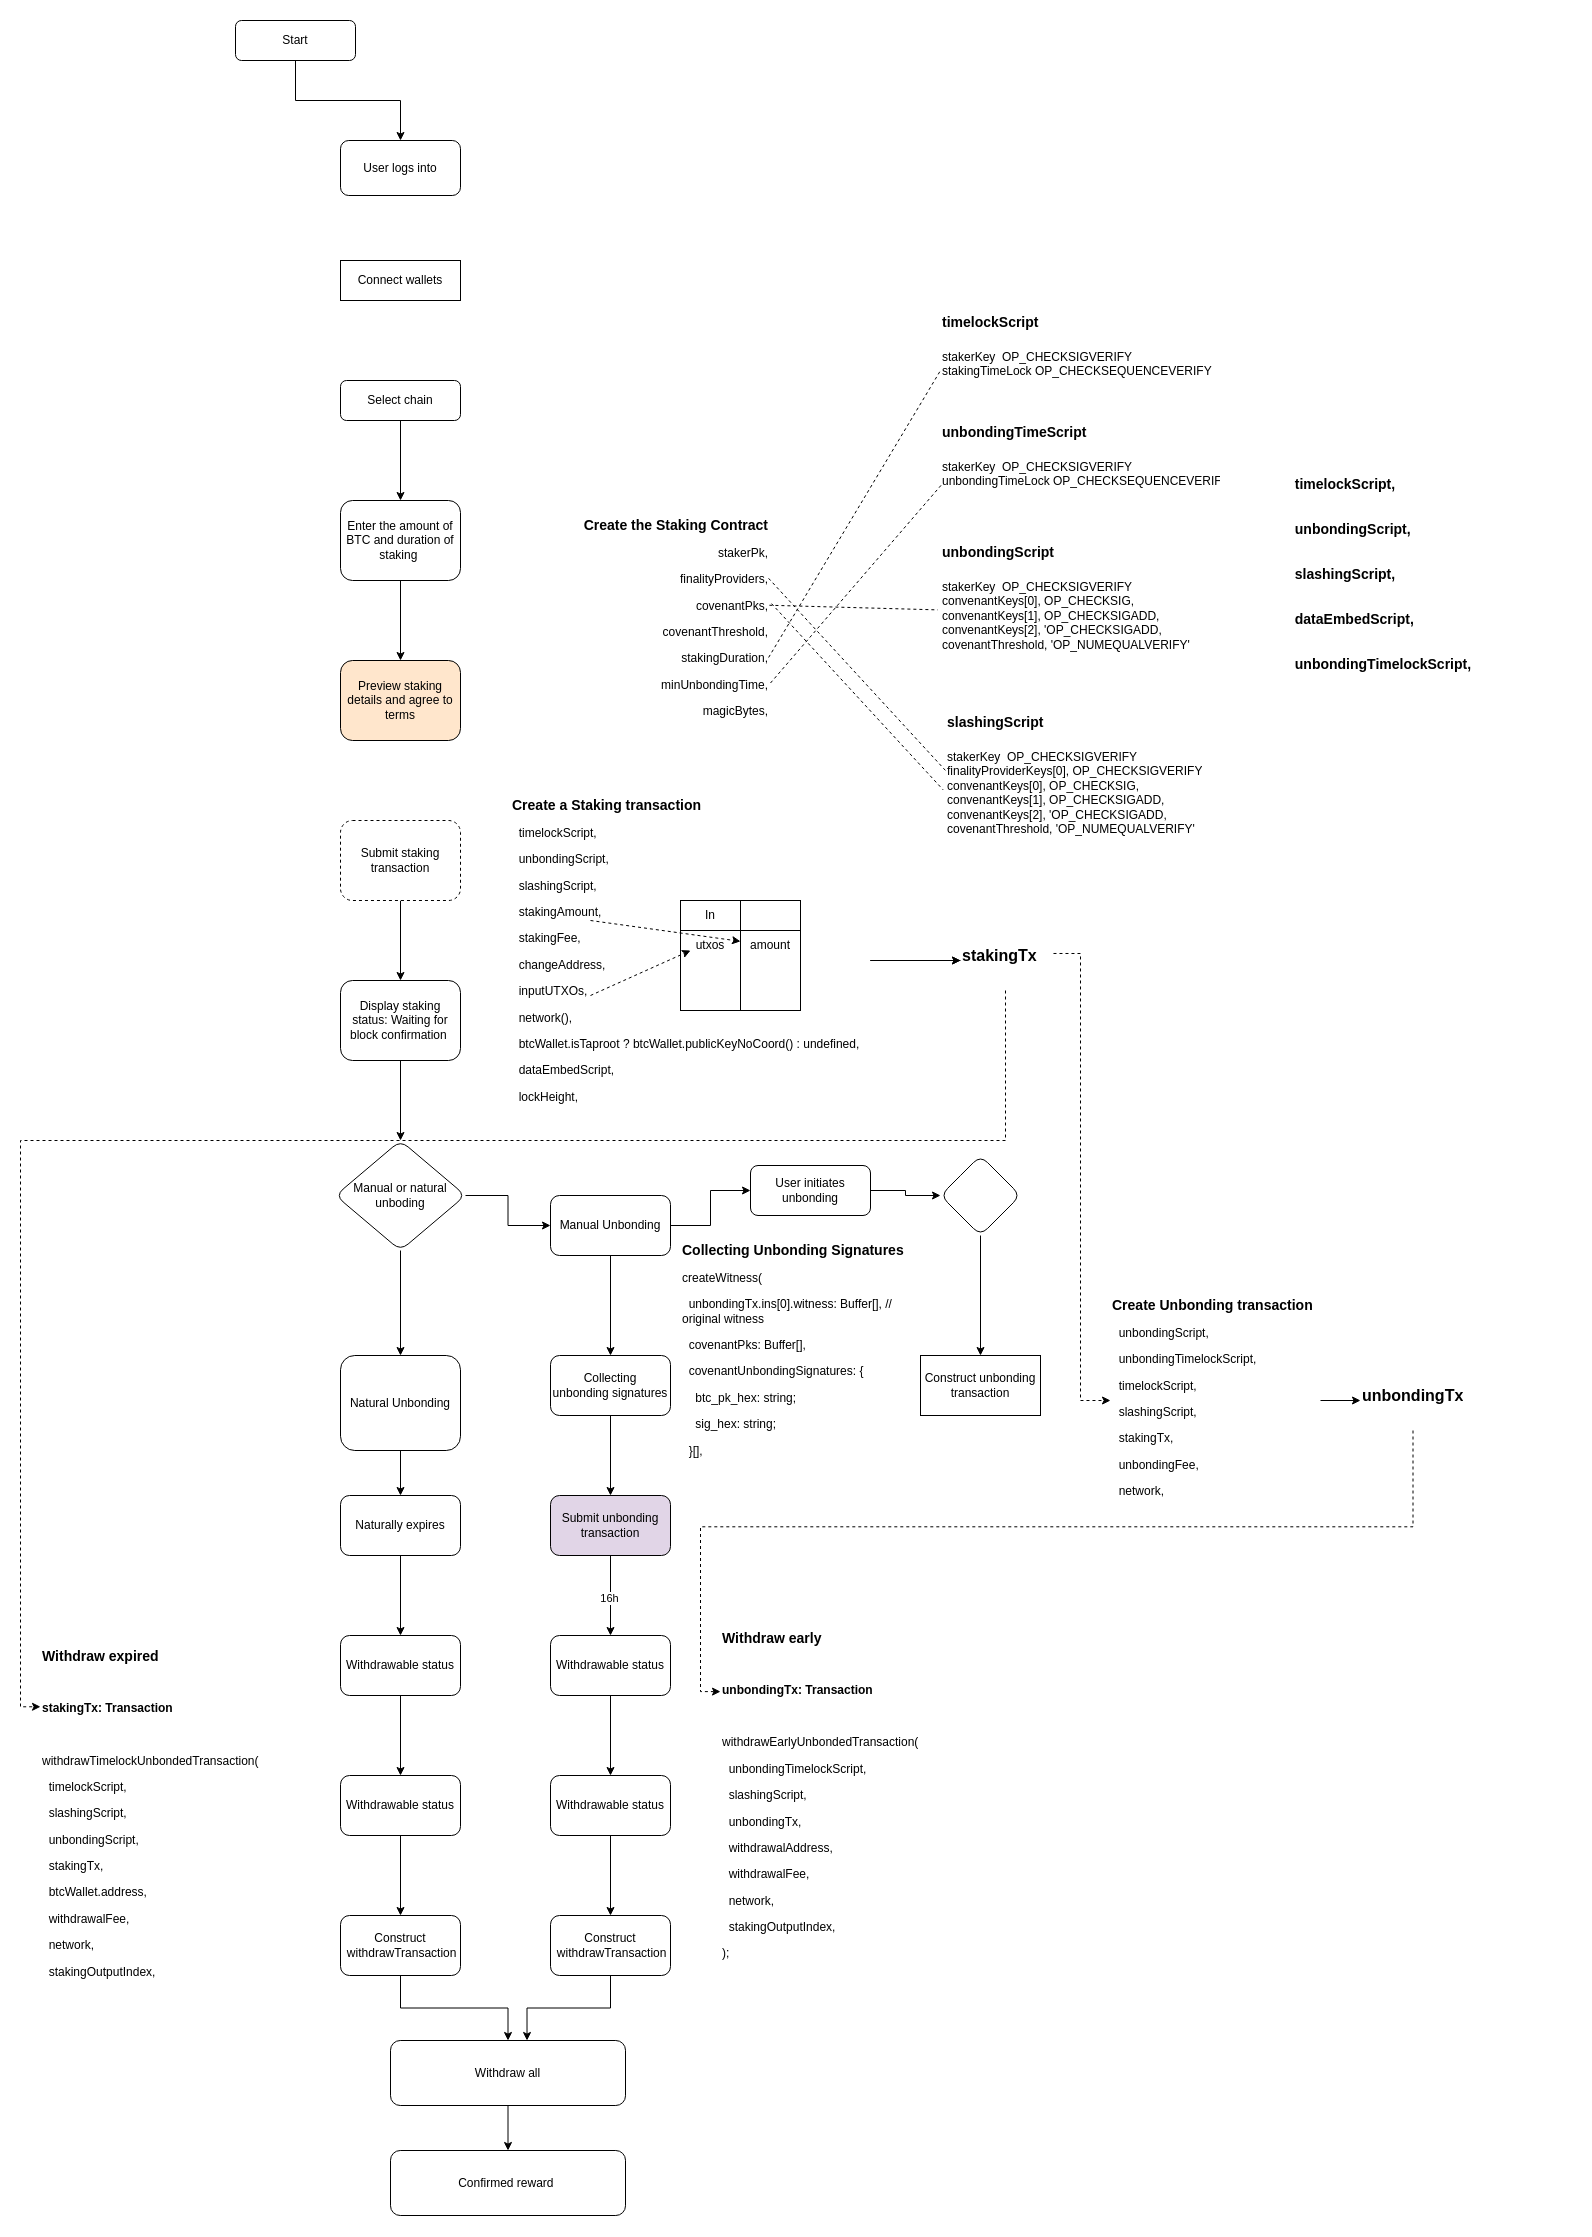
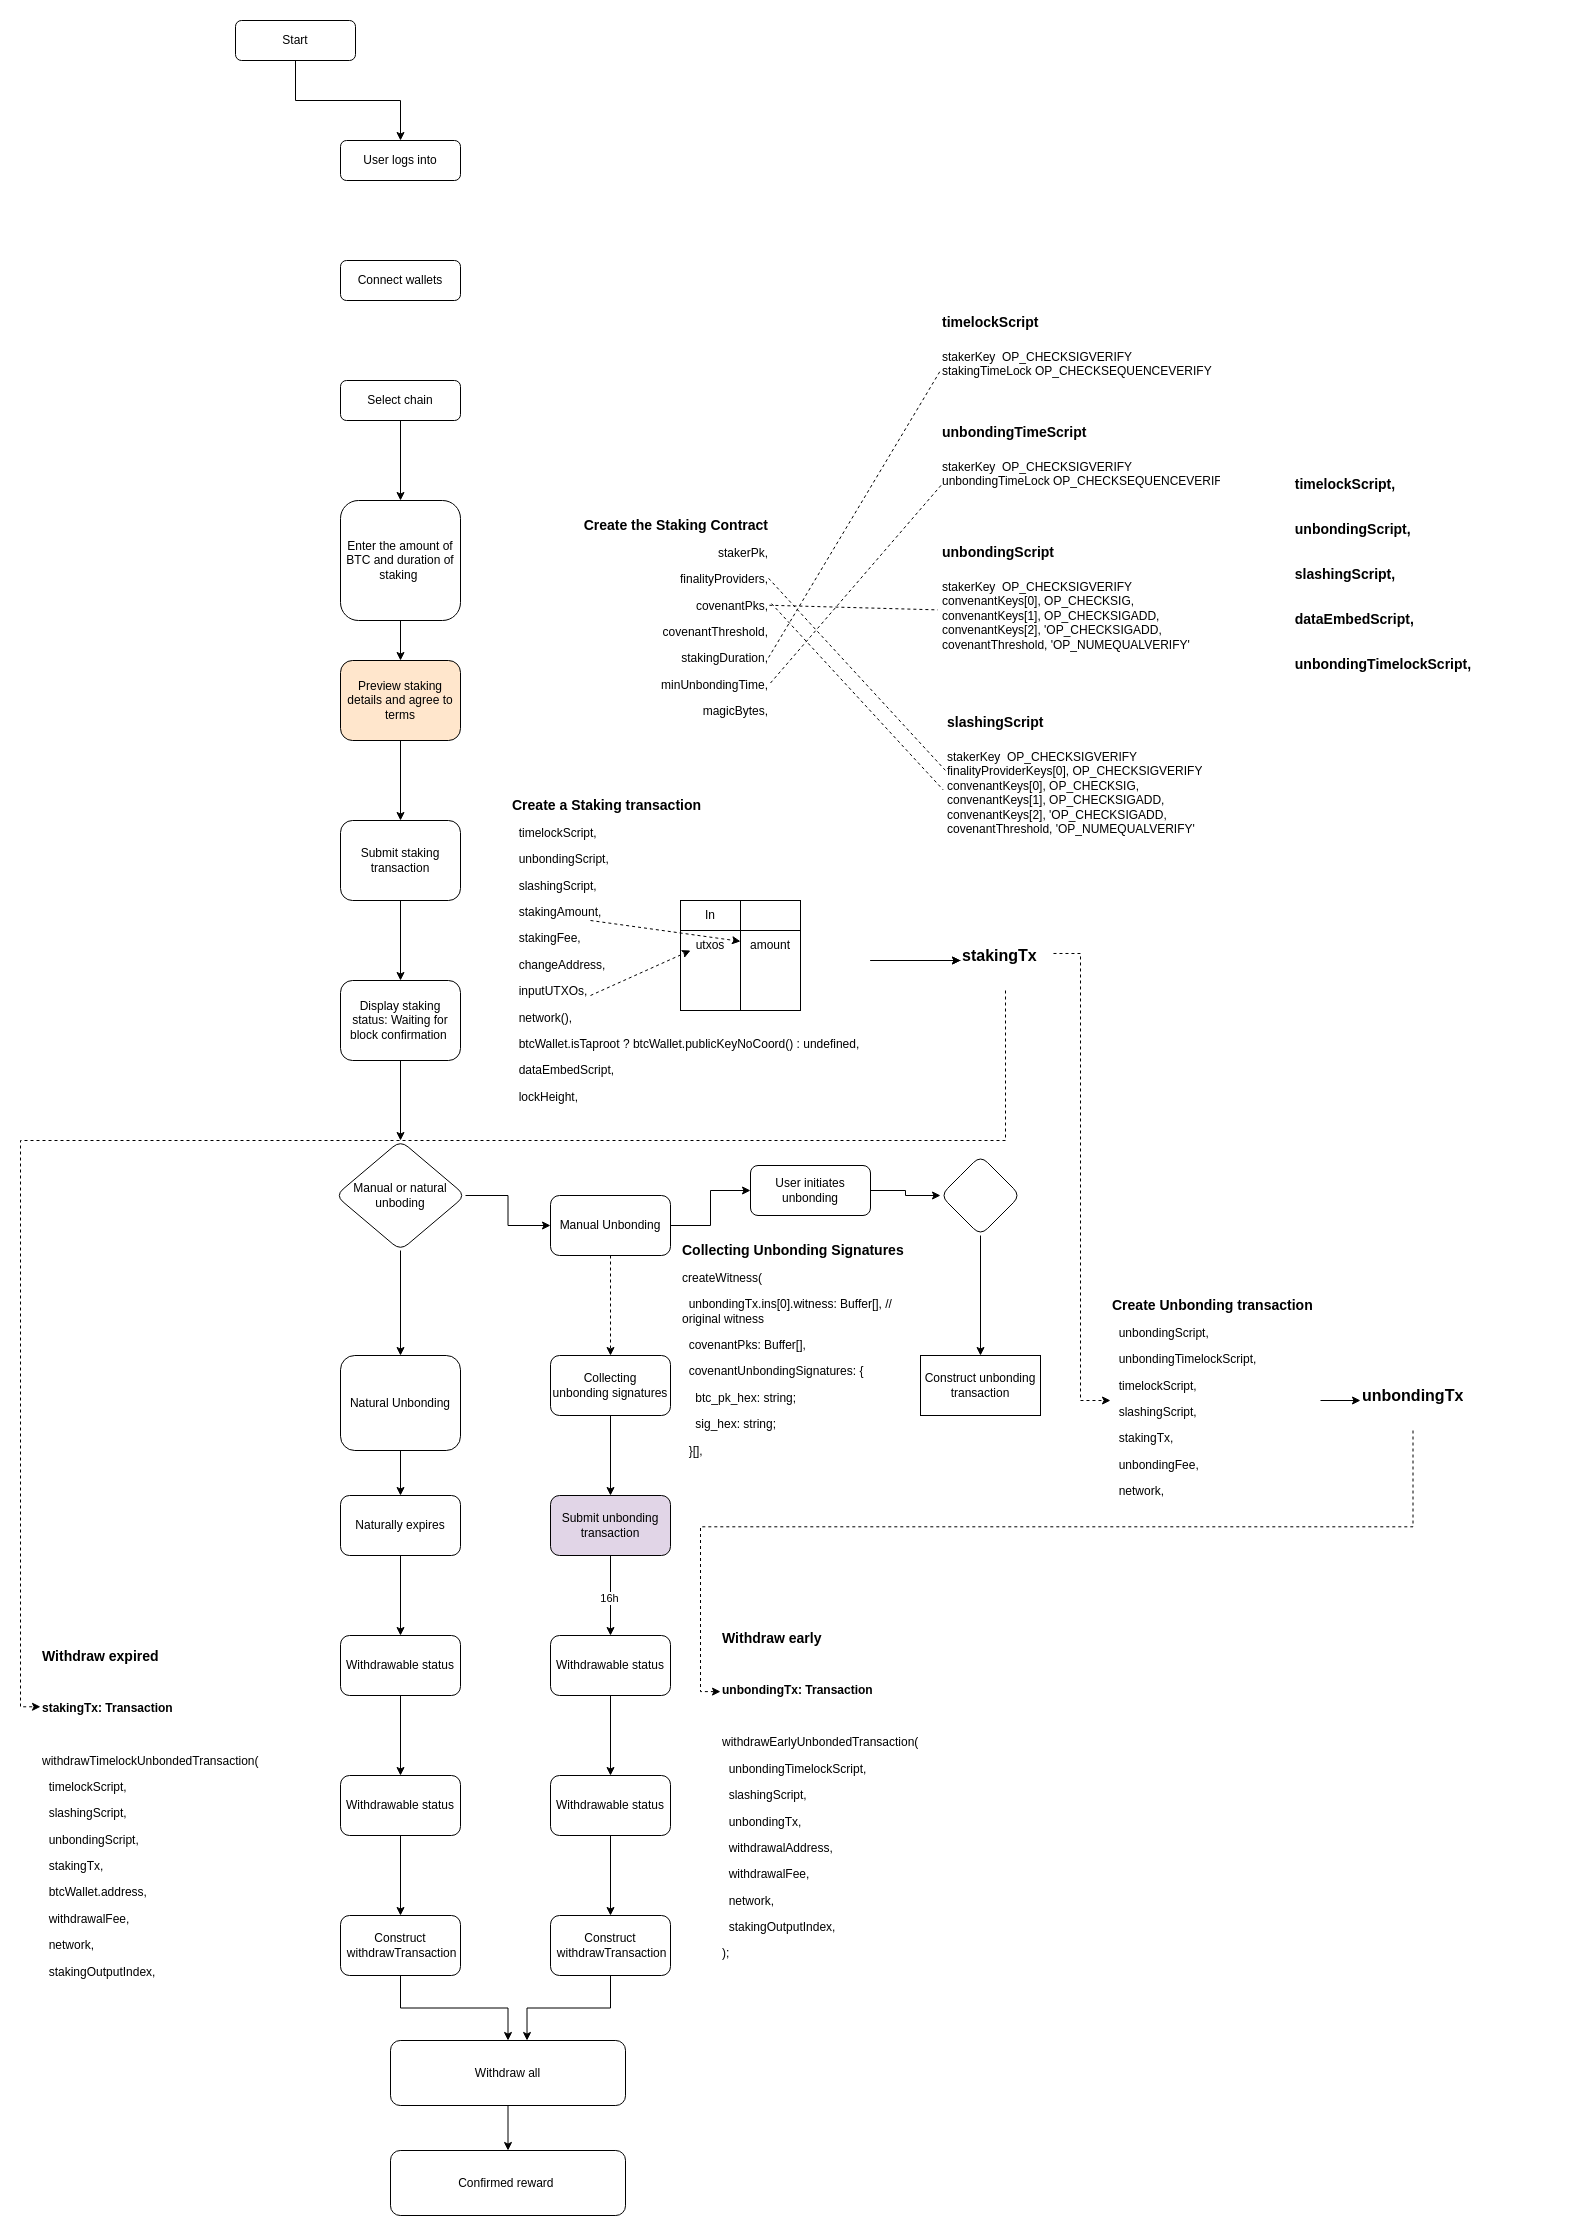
node "User logs into": size 120x55 -> 120x40
node "Connect wallets": shape rectangle -> rounded rectangle
node "Enter the amount of BTC and duration of staking": size 120x80 -> 120x120
edge "Preview staking details and agree to terms" -> "Submit staking transaction": added
node "Submit staking transaction": style dashed -> solid
edge "Manual Unbonding" -> "Collecting unbonding signatures": style solid -> dashed
